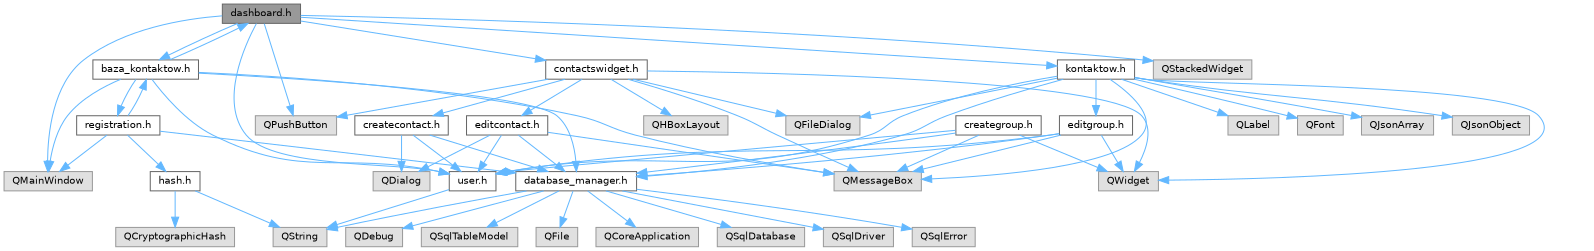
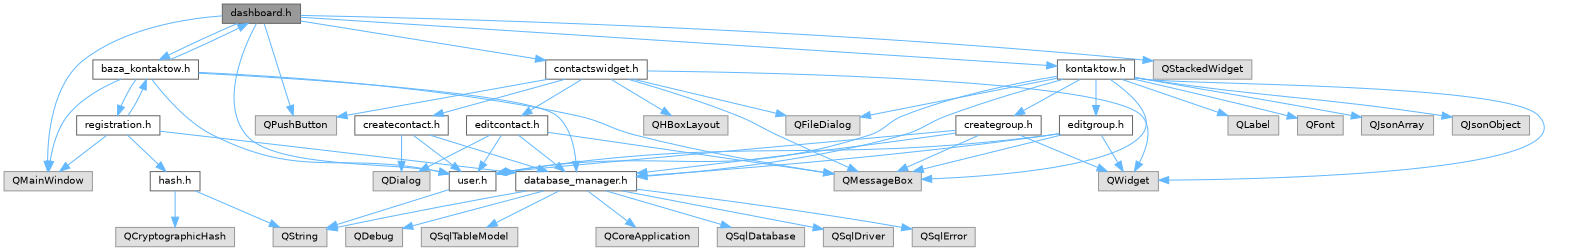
edge "kontaktow.h" -> "creategroup.h": added
node "QFile": removed
